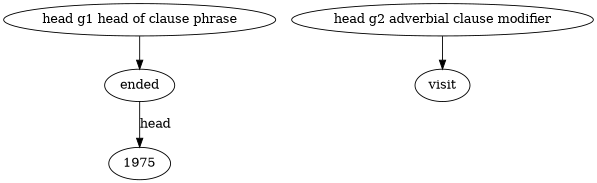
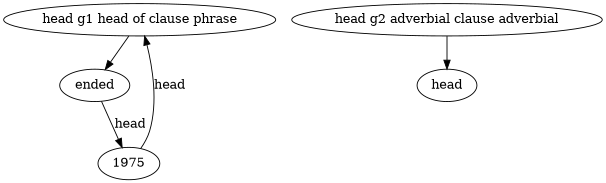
node "head g2 adverbial clause modifier": label "head g2 adverbial clause modifier" -> "head g2 adverbial clause adverbial"
node "visit": label "visit" -> "head"
edge "1975" -> "head g1 head of clause phrase": added, label "head"
